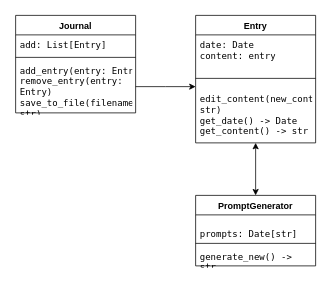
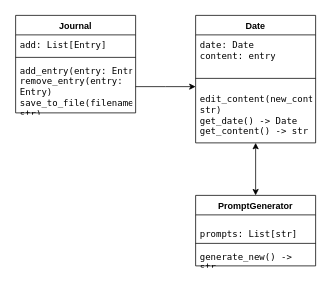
node "Entry": label "Entry" -> "Date"
node "prompts: Date[str]": label "prompts: Date[str]" -> "prompts: List[str]"
